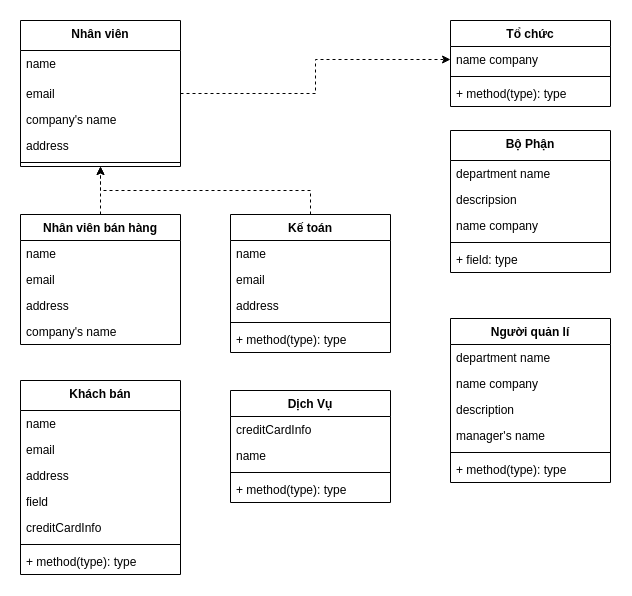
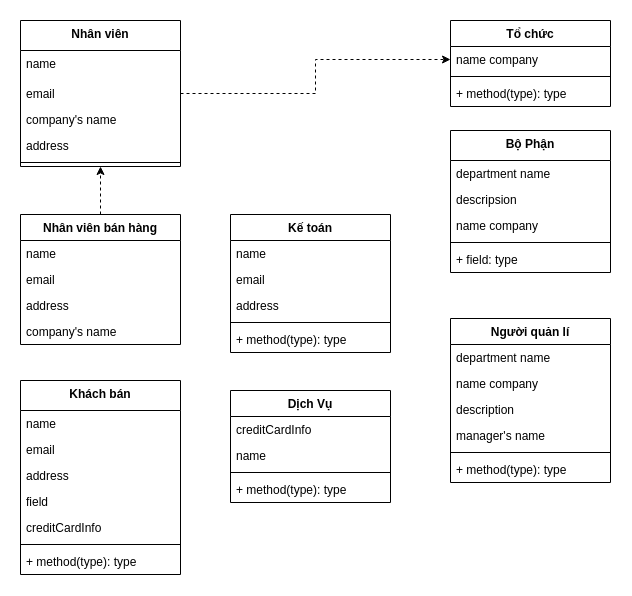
edge "Kế toán" -> "Nhân viên": removed
